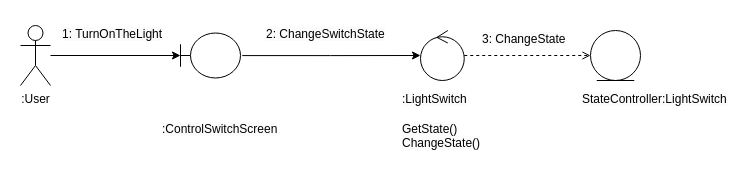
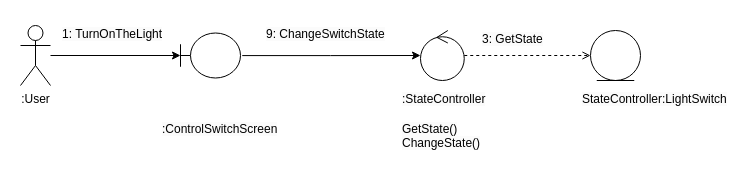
node "2: ChangeSwitchState": label "2: ChangeSwitchState" -> "9: ChangeSwitchState"
node "3: ChangeState": label "3: ChangeState" -> "3: GetState"
node ":LightSwitch": label ":LightSwitch" -> ":StateController"
